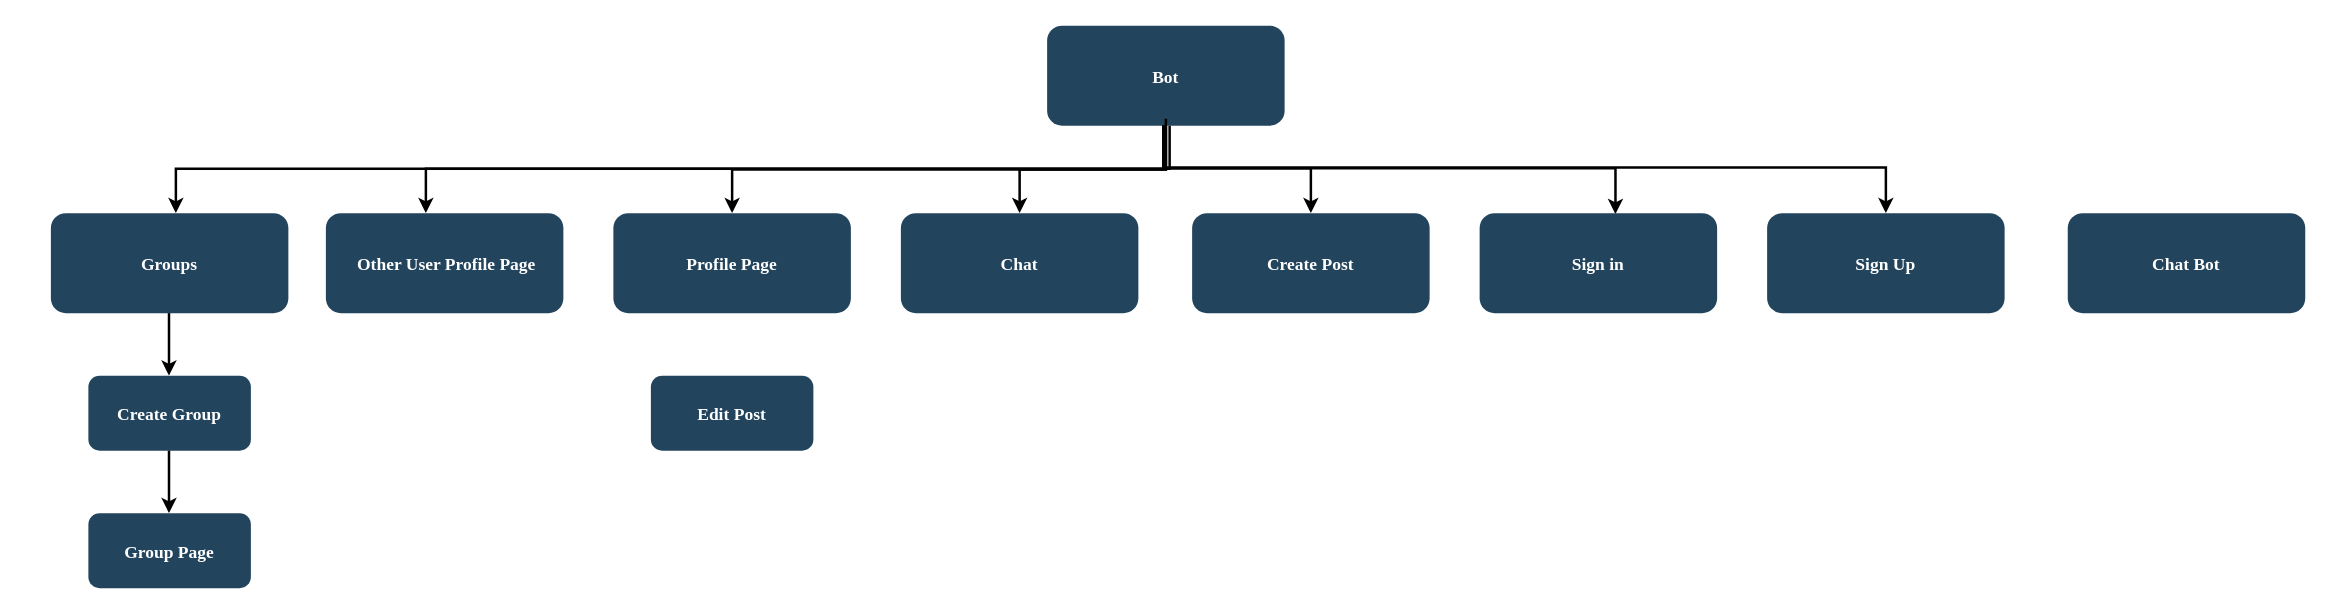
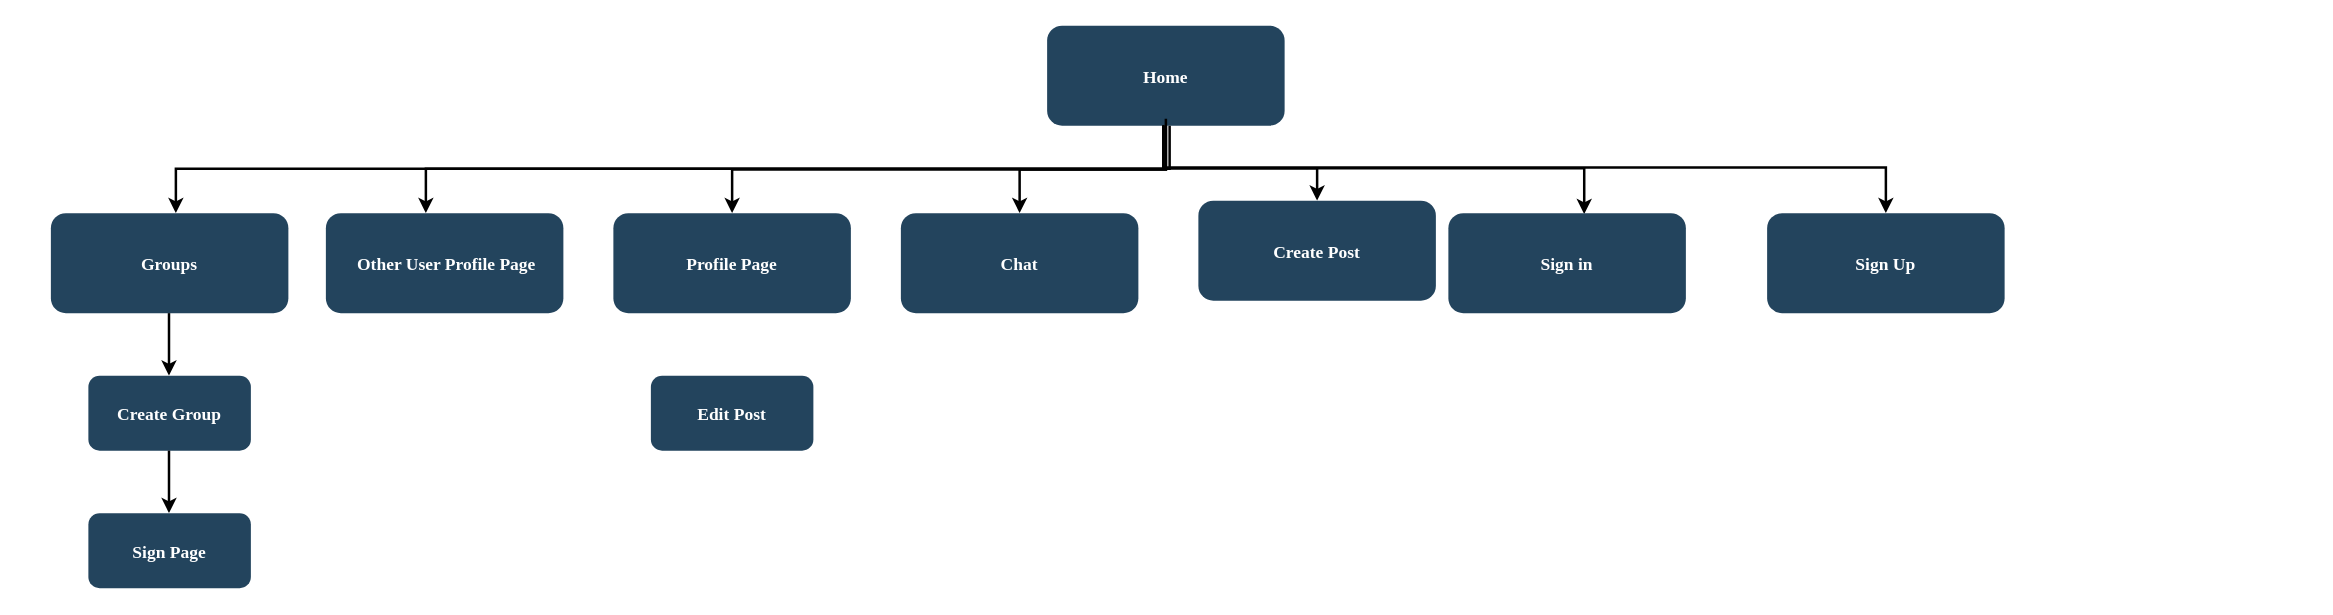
node "Bot": label "Bot" -> "Home"
node "Create Post": moved (1311, 263) -> (1317, 251)
node "Sign in": moved (1598, 263) -> (1567, 263)
node "Chat Bot": removed
node "Group Page": label "Group Page" -> "Sign Page"
